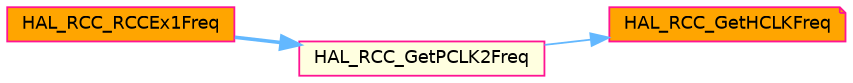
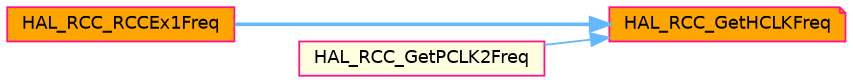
edge "HAL_RCC_RCCEx1Freq" -> "HAL_RCC_GetPCLK2Freq": now "HAL_RCC_RCCEx1Freq" -> "HAL_RCC_GetHCLKFreq"
